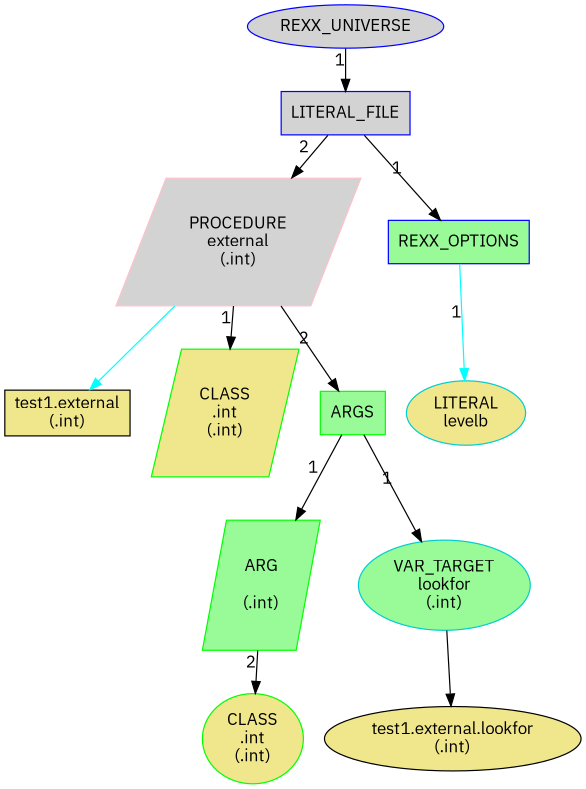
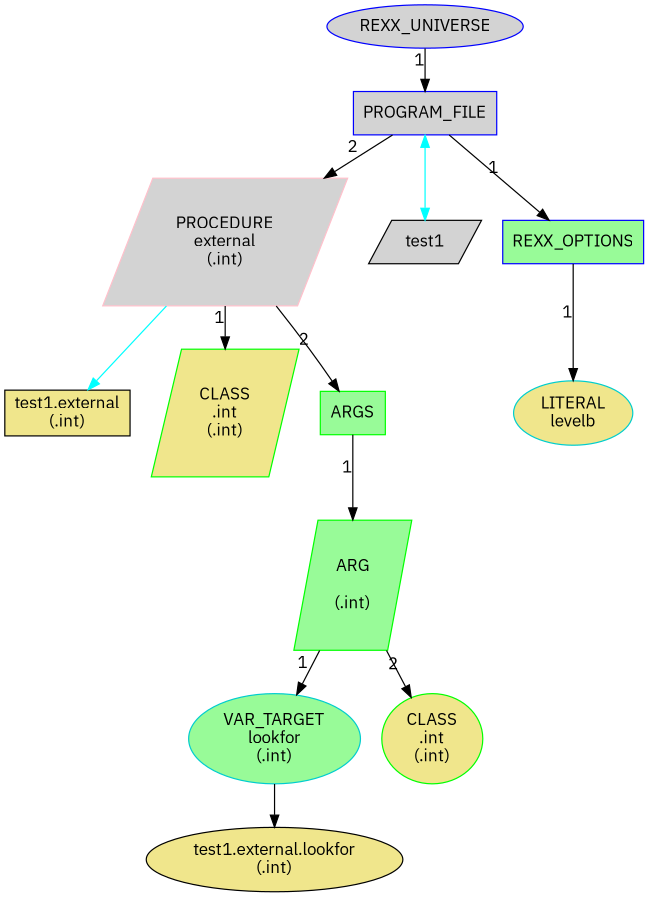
node "LITERAL_FILE": label "LITERAL_FILE" -> "PROGRAM_FILE"
node "test1": added
edge "REXX_OPTIONS" -> "LITERAL levelb": color cyan -> black
edge "ARGS" -> "VAR_TARGET lookfor (.int)": now "ARG (.int)" -> "VAR_TARGET lookfor (.int)"
